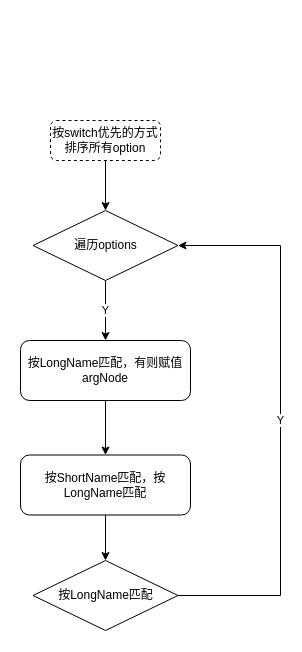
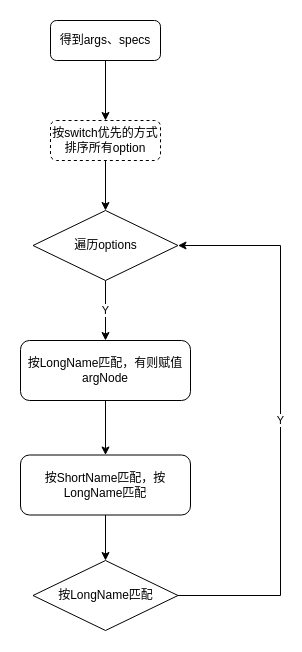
node "得到args、specs": added
edge "得到args、specs" -> "按switch优先的方式排序所有option": added
